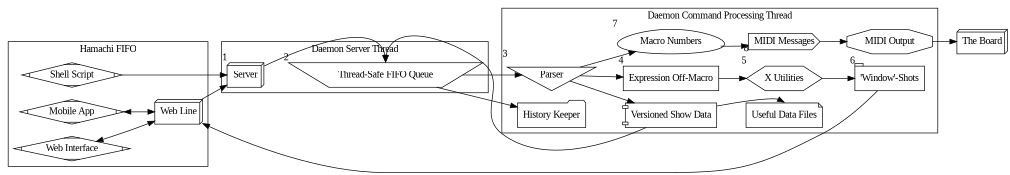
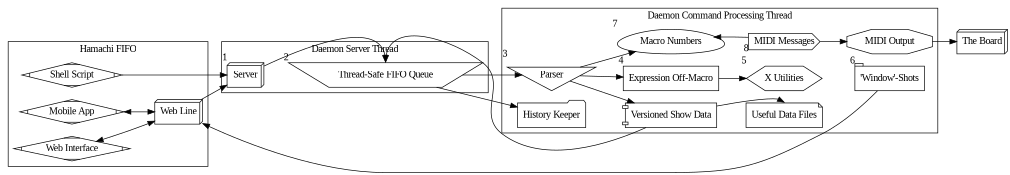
edge "Macro Numbers 7" -> "MIDI Messages 8": reversed
edge "X Utilities 5" -> "'Window'-Shots 6": removed
